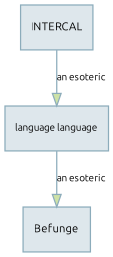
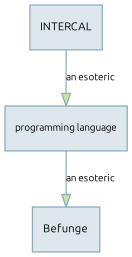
node "language language": label "language language" -> "programming language"
